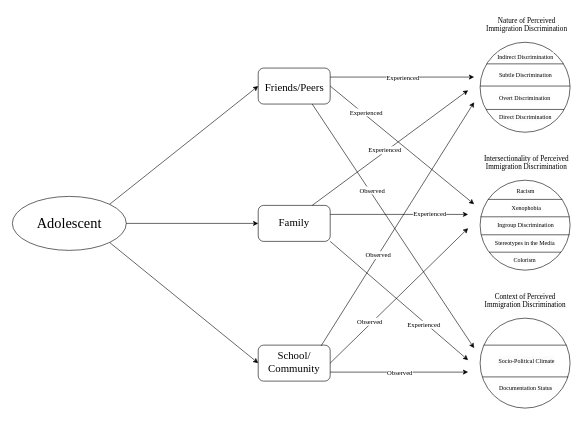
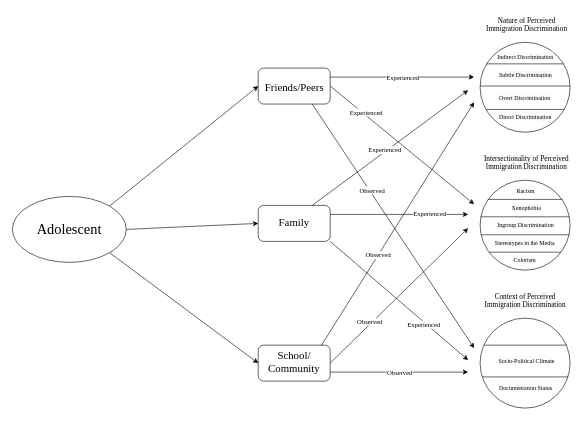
node "Adolescent": size 114x54 -> 114x66
